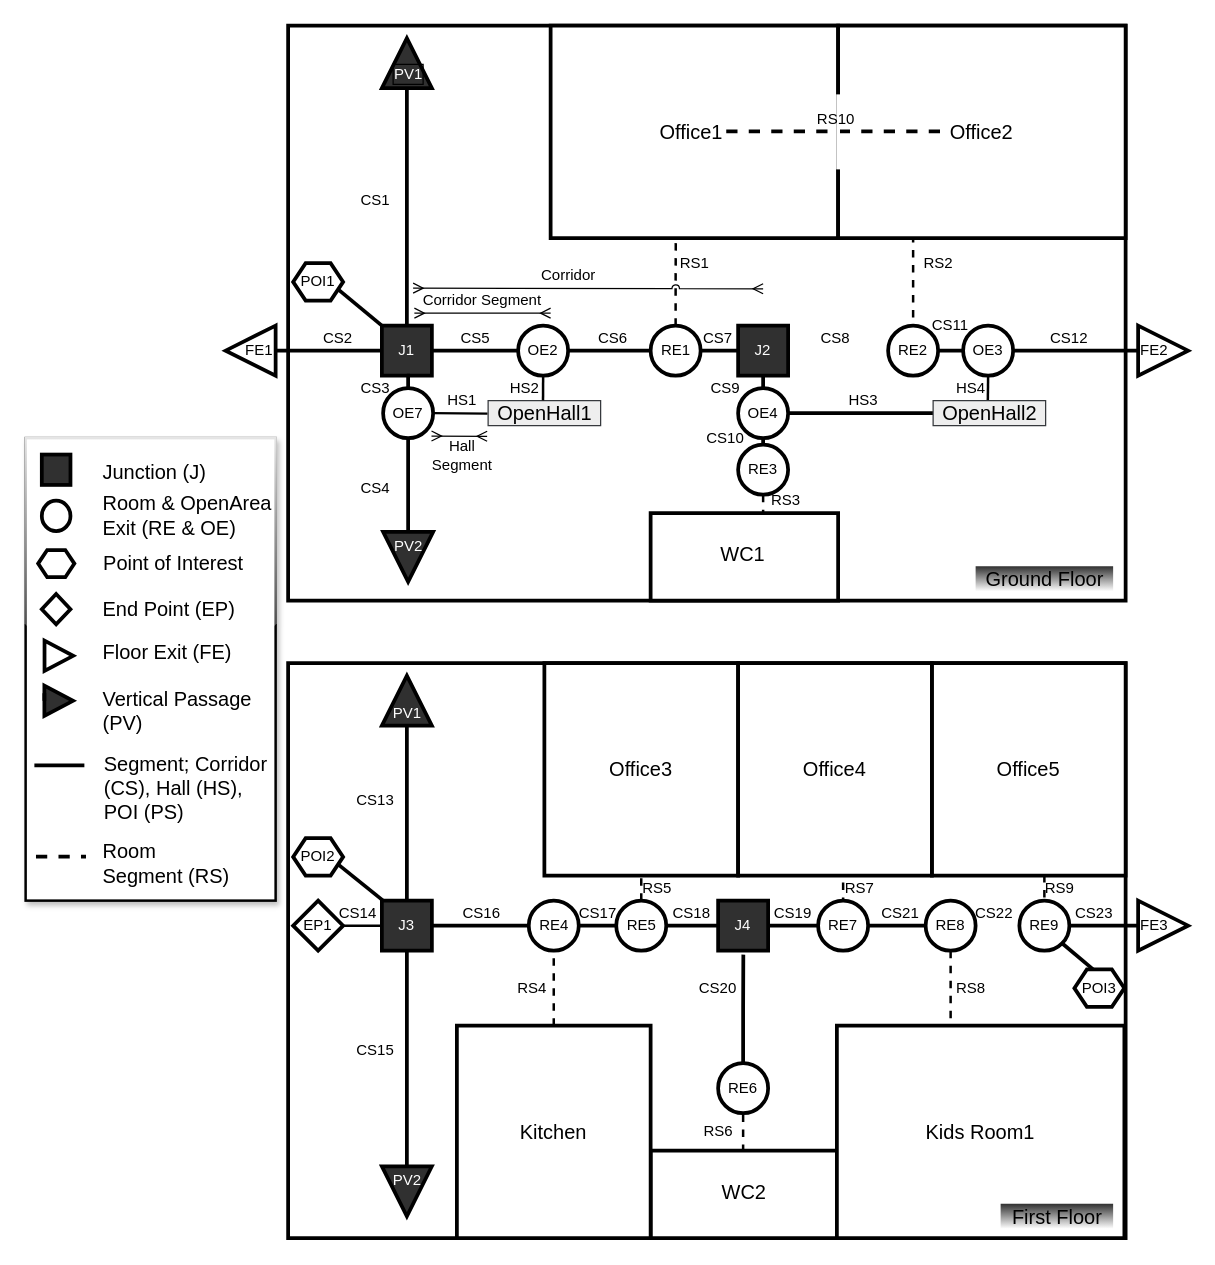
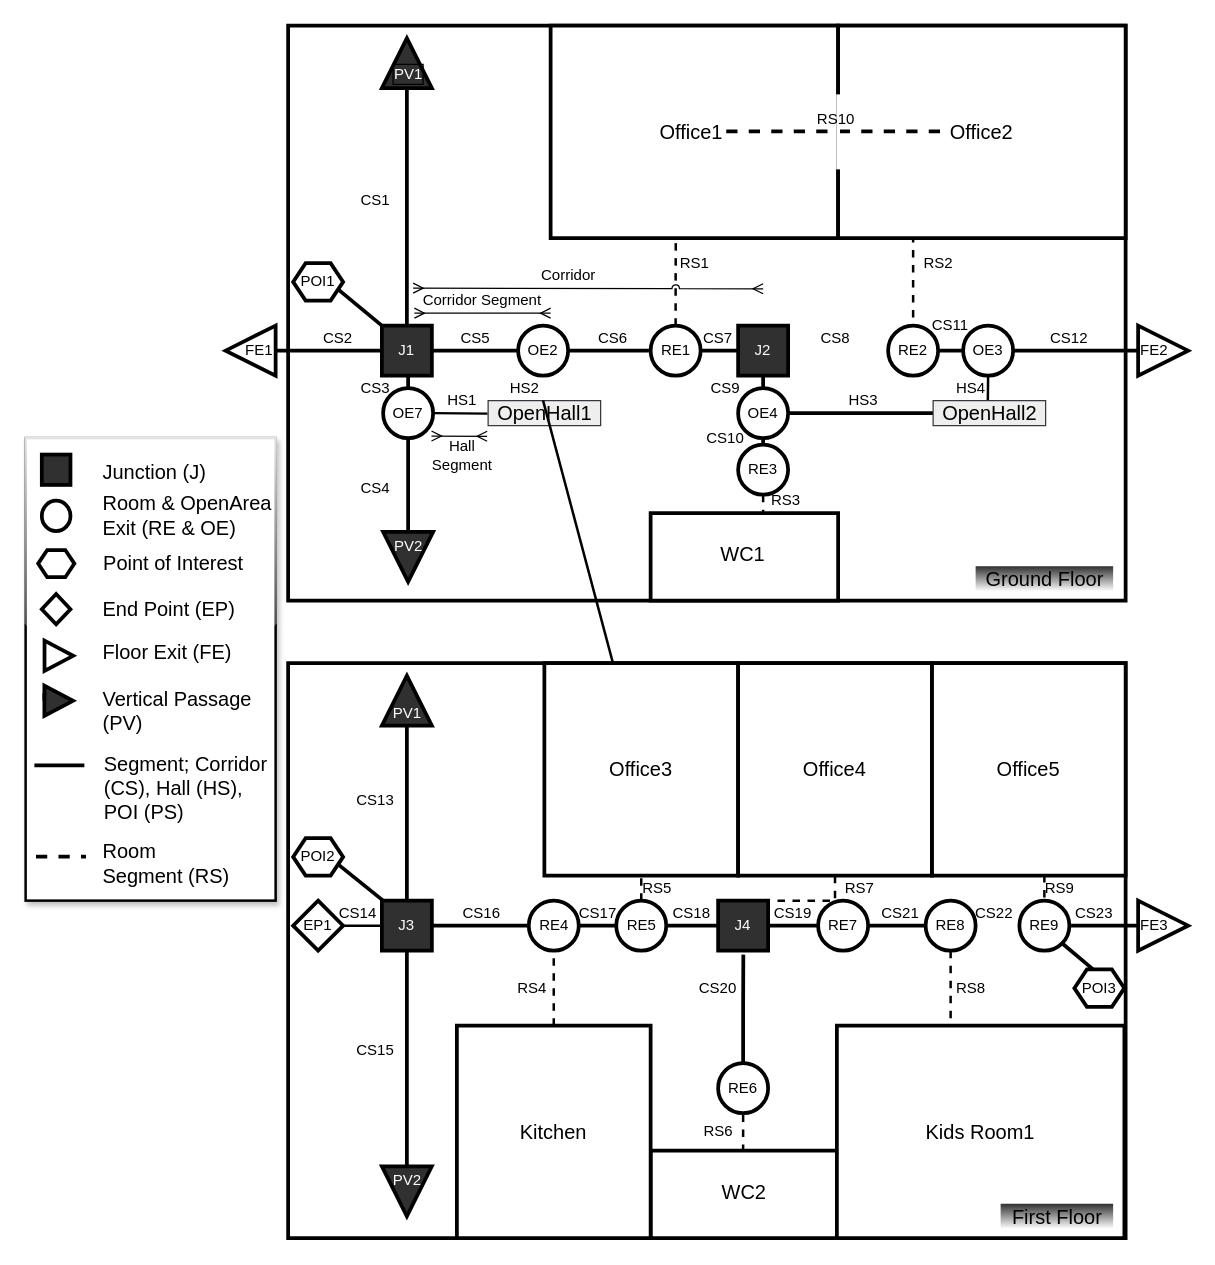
edge "OE2" -- "OpenHall1": now "Office3" -- "OpenHall1"
edge "Office4" -- "RE7": now "Office4" -- "J4"
